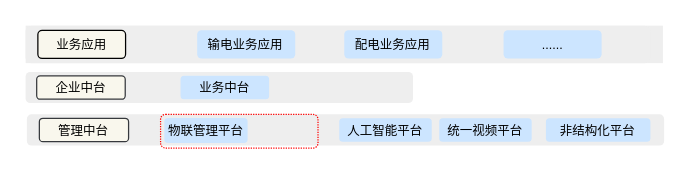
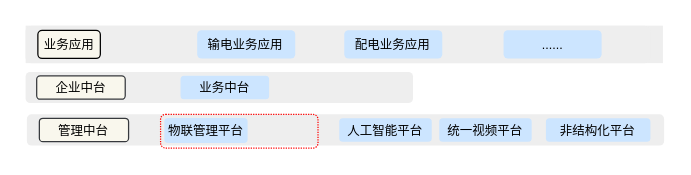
node "业务应用": size 88x28 -> 63x28
